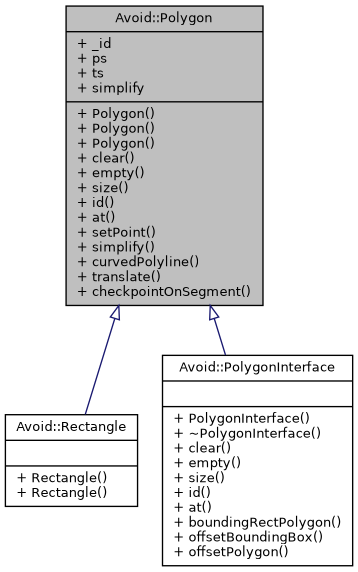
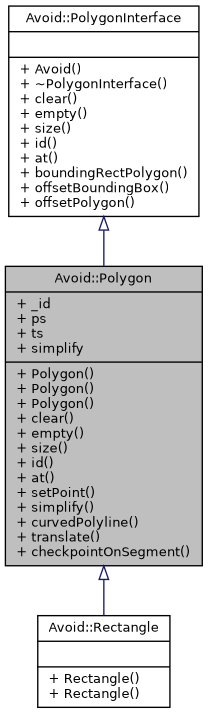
edge "Avoid::PolygonInterface" -> "Avoid::Polygon": reversed
node "Avoid::PolygonInterface": text "+ PolygonInterface()" -> "+ Avoid()"
